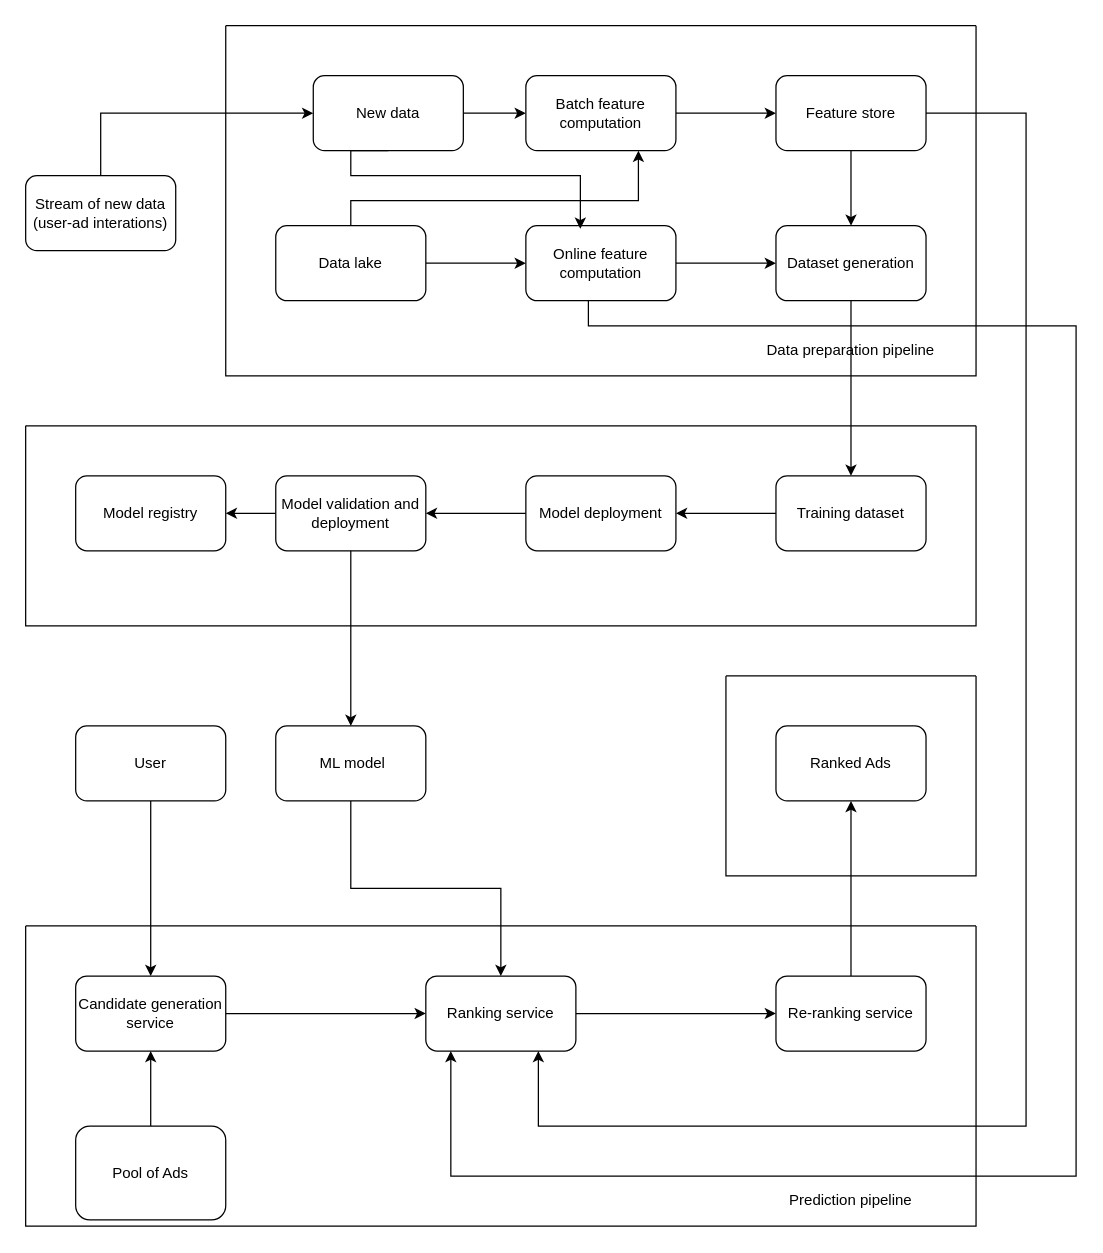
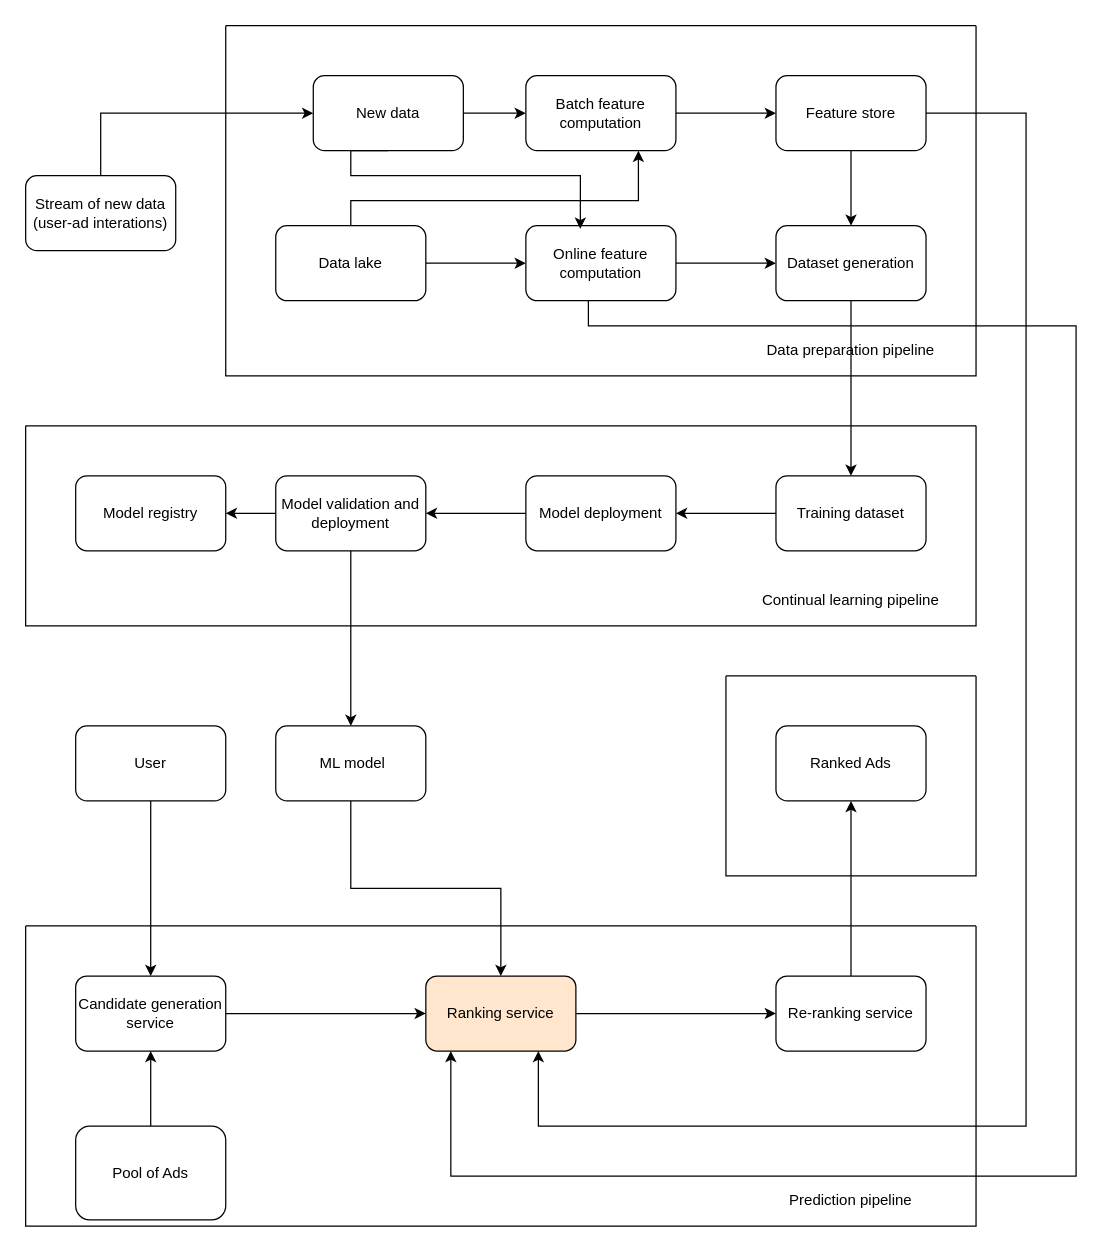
node "Continual learning pipeline": added
node "Ranking service": fillcolor #ffffff -> #ffe6cc
